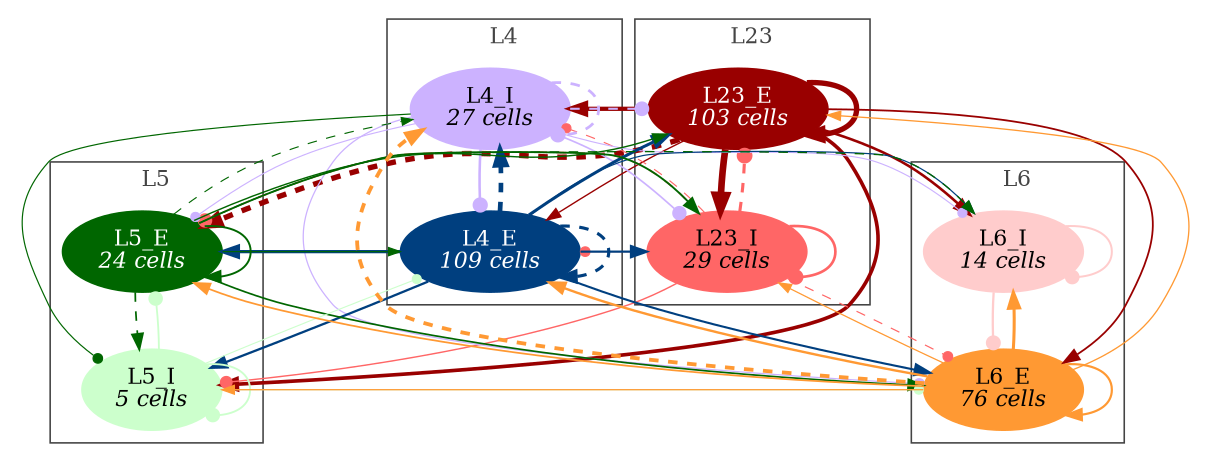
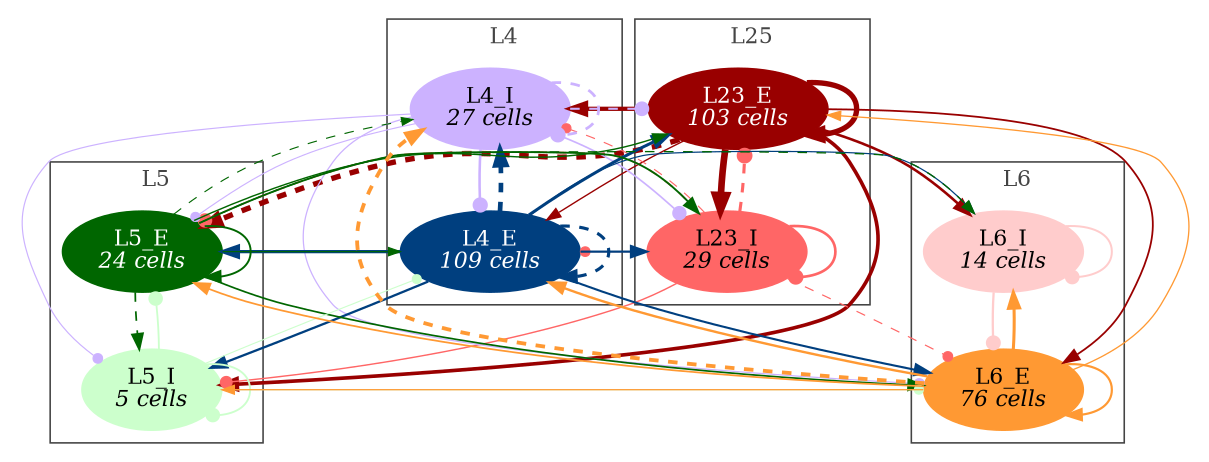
cluster "L23": label "L23" -> "L25"
edge "L4_I" -> "L5_I": color #006600 -> #ccb2ff
edge "L4_I" -> "L6_I": removed
edge "L6_E" -> "L23_I": removed
